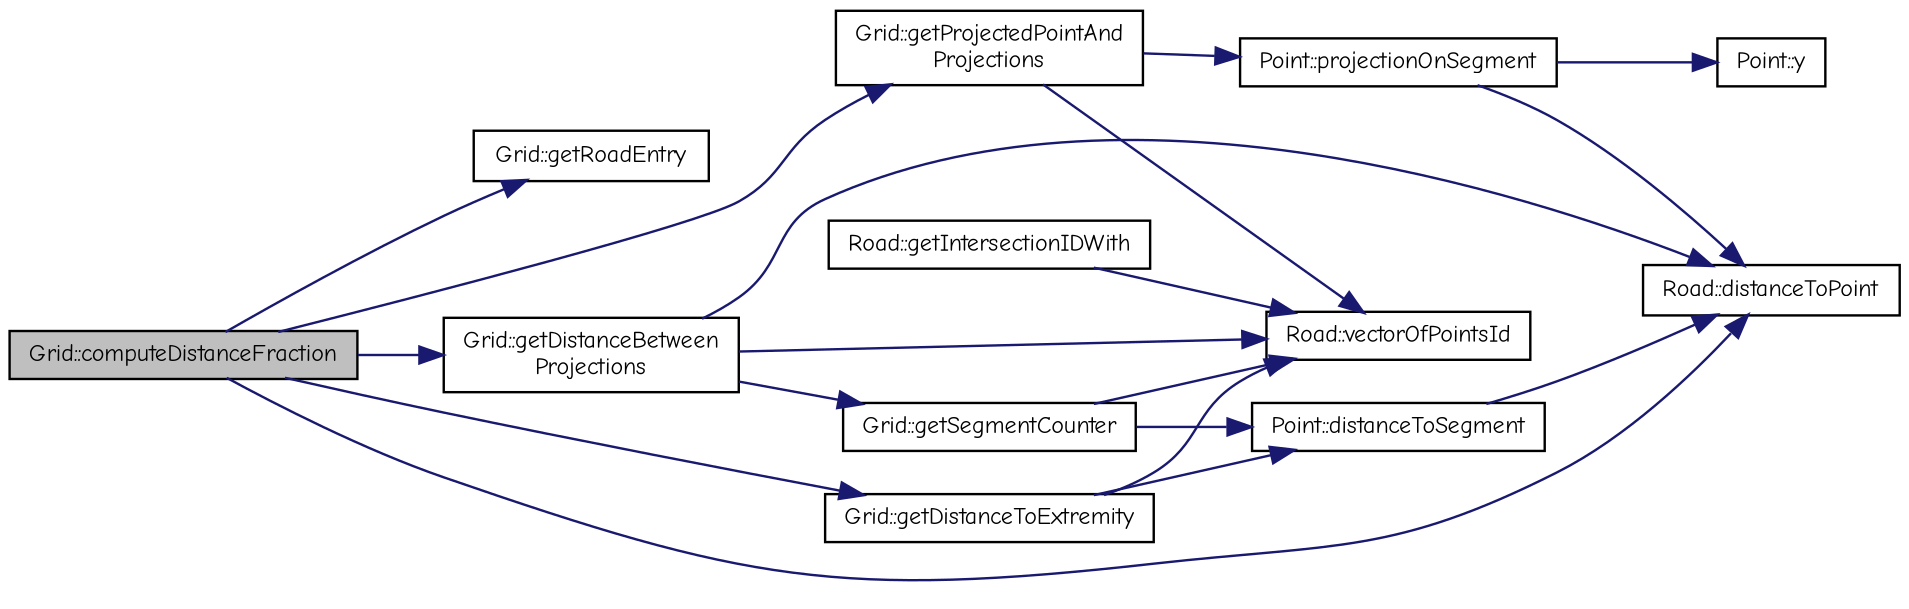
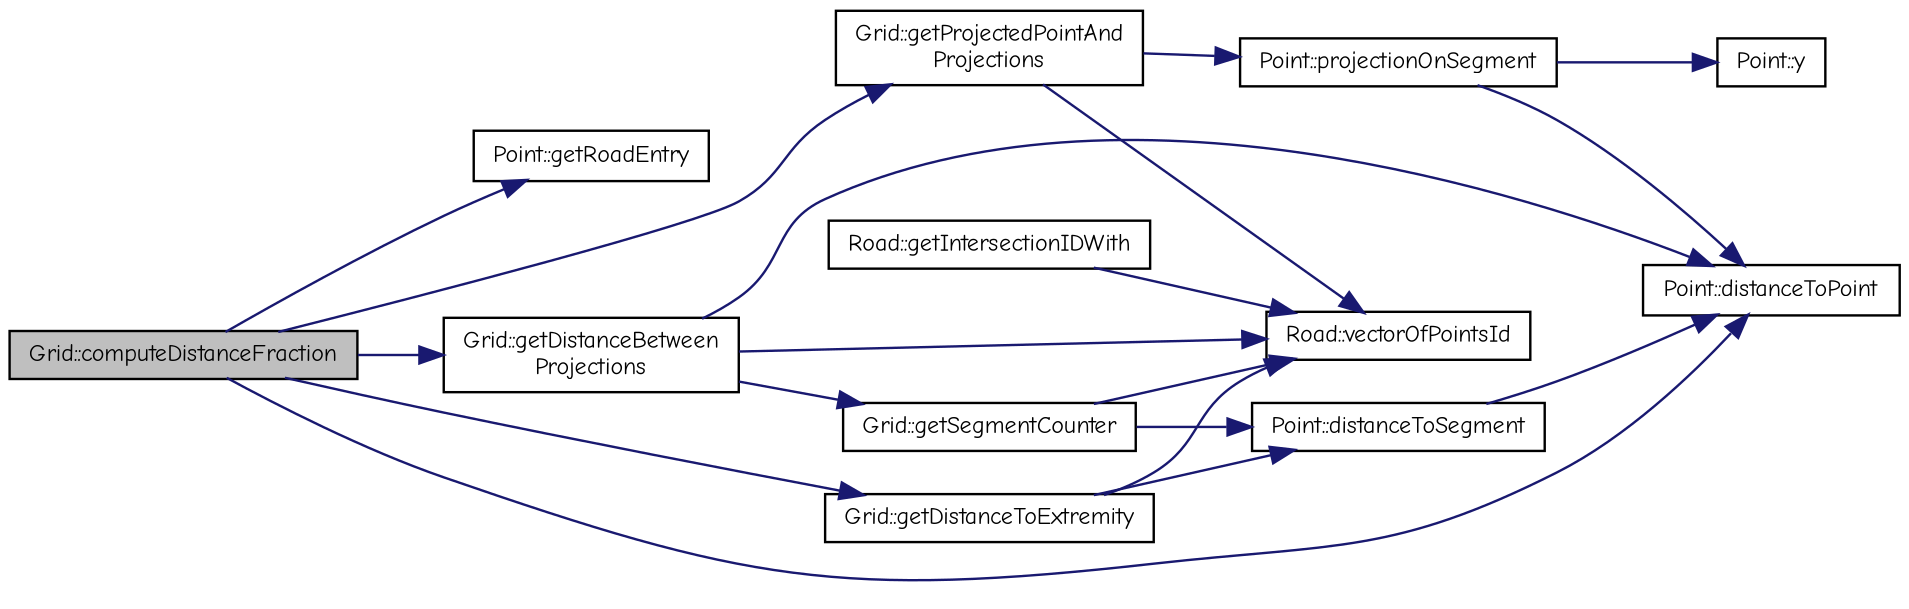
node "Grid::getRoadEntry": label "Grid::getRoadEntry" -> "Point::getRoadEntry"
node "Road::distanceToPoint": label "Road::distanceToPoint" -> "Point::distanceToPoint"
